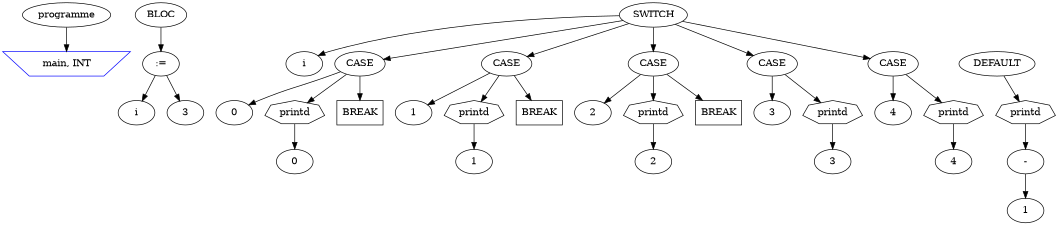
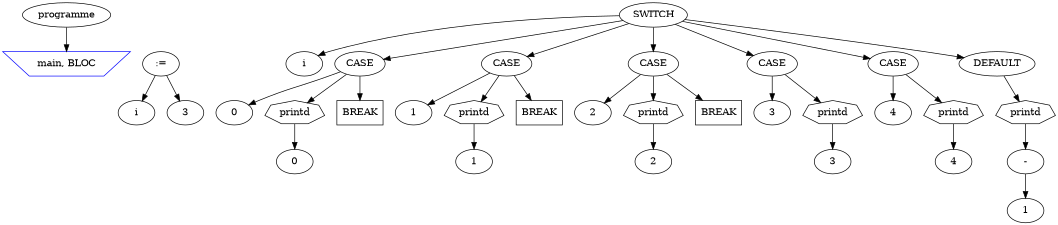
node "BLOC": removed
edge "SWITCH" -> "DEFAULT": added
node "main, INT": label "main, INT" -> "main, BLOC"
